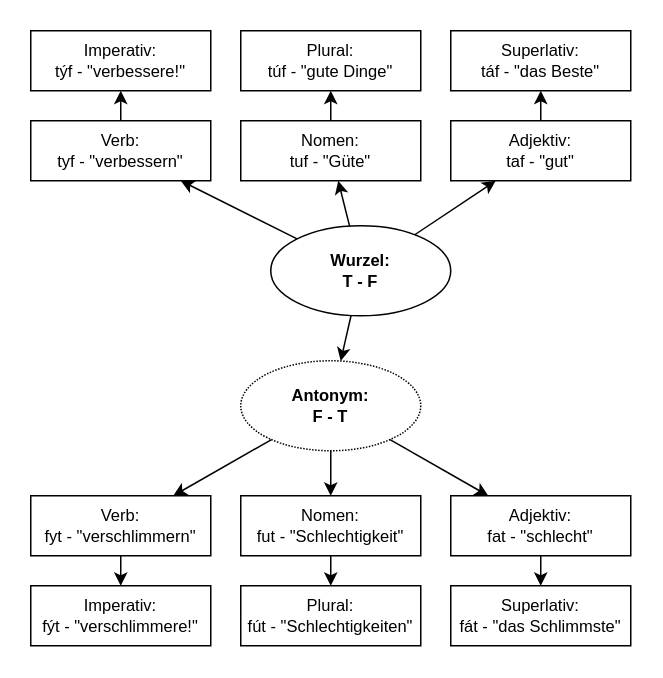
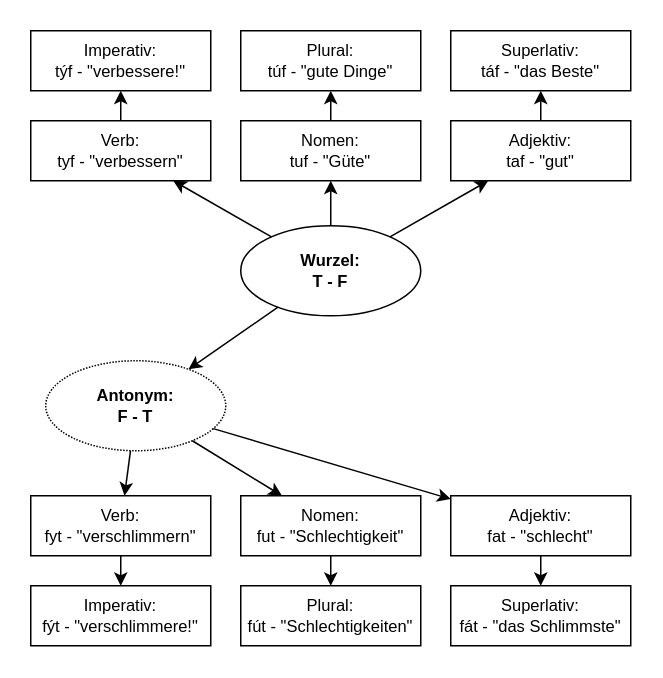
node "Wurzel:T - F": moved (361, 271) -> (331, 271)
node "Antonym:F - T": moved (331, 406) -> (136, 406)
